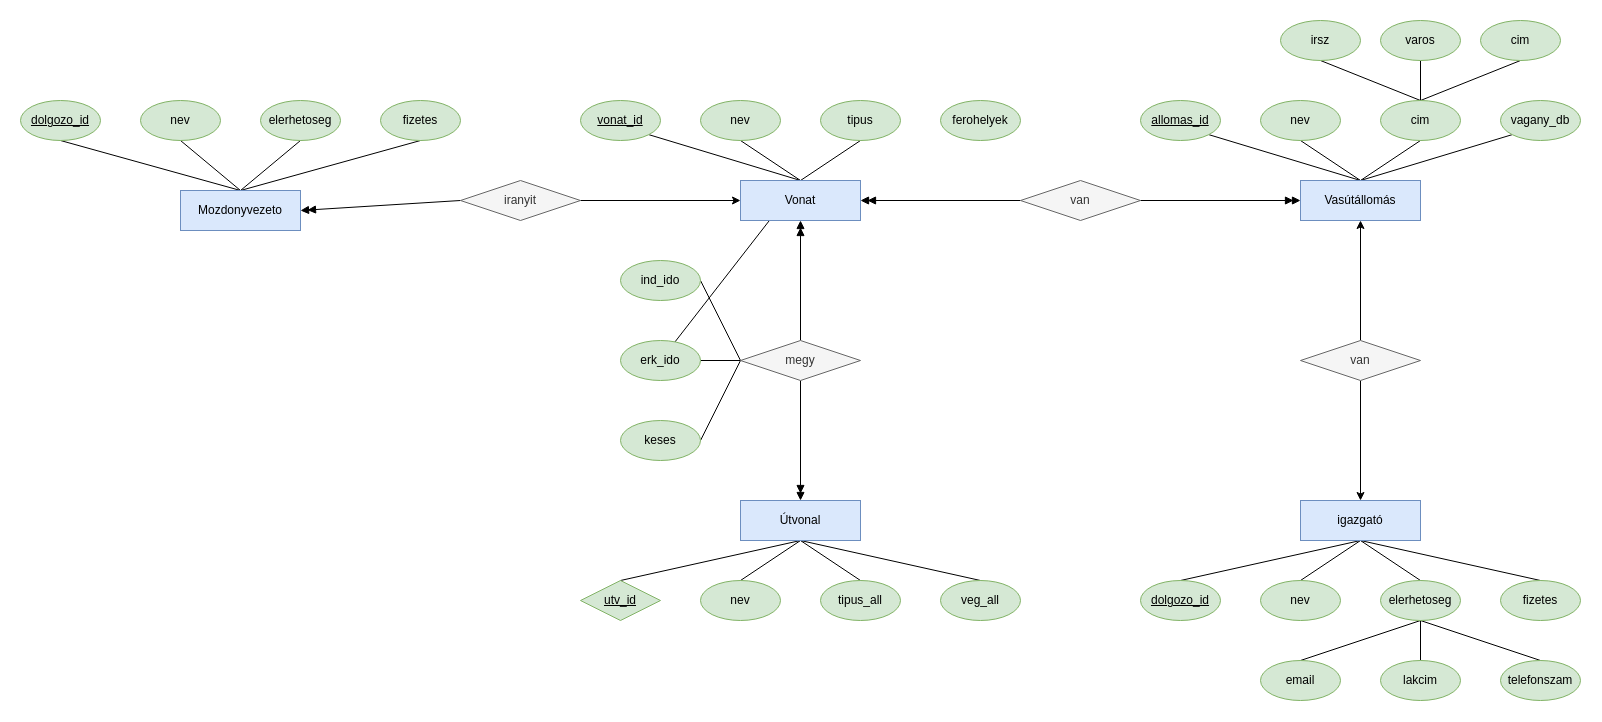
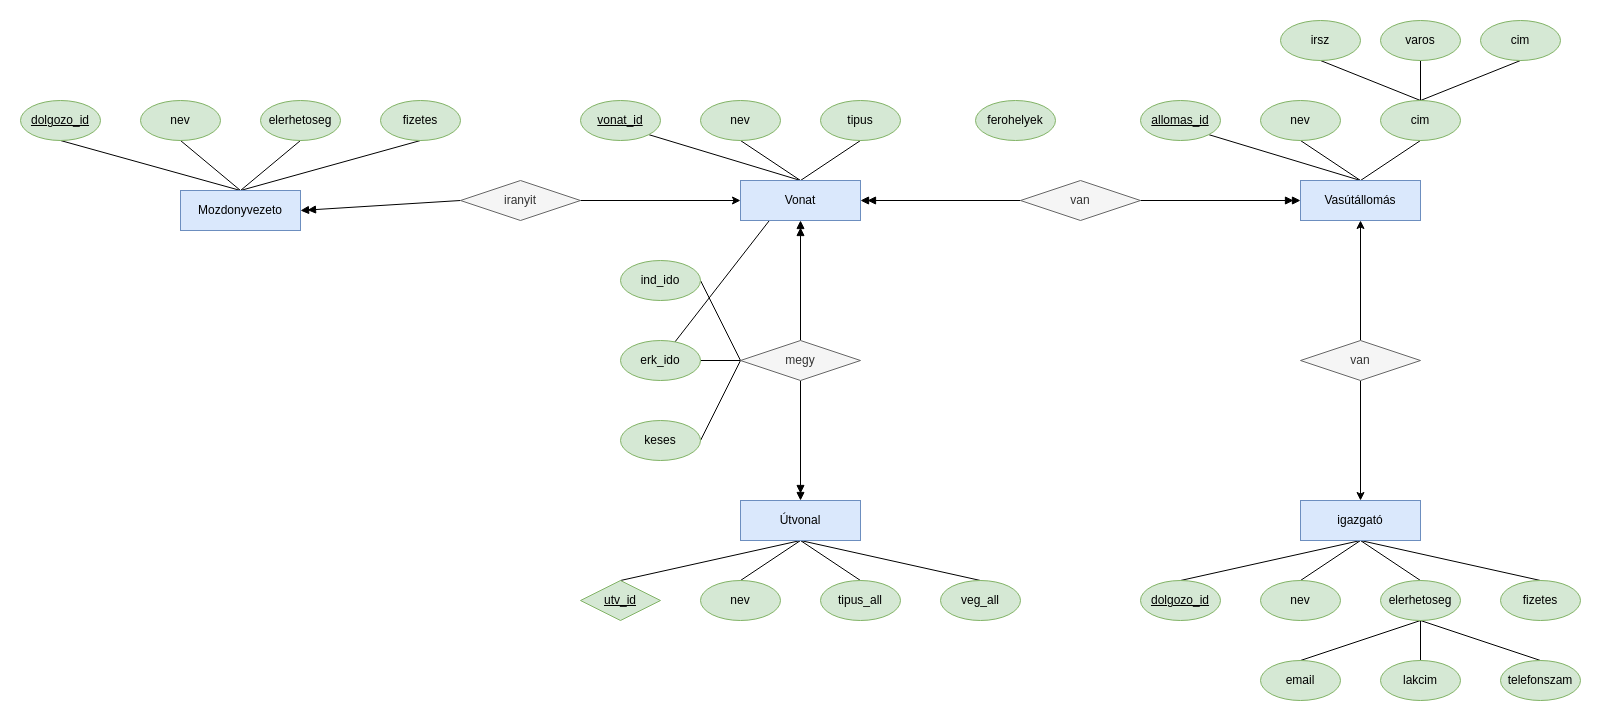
node "ferohelyek": moved (981, 121) -> (1016, 121)
node "vagany_db": removed
edge "vagany_db" -- "Vasútállomás": removed
